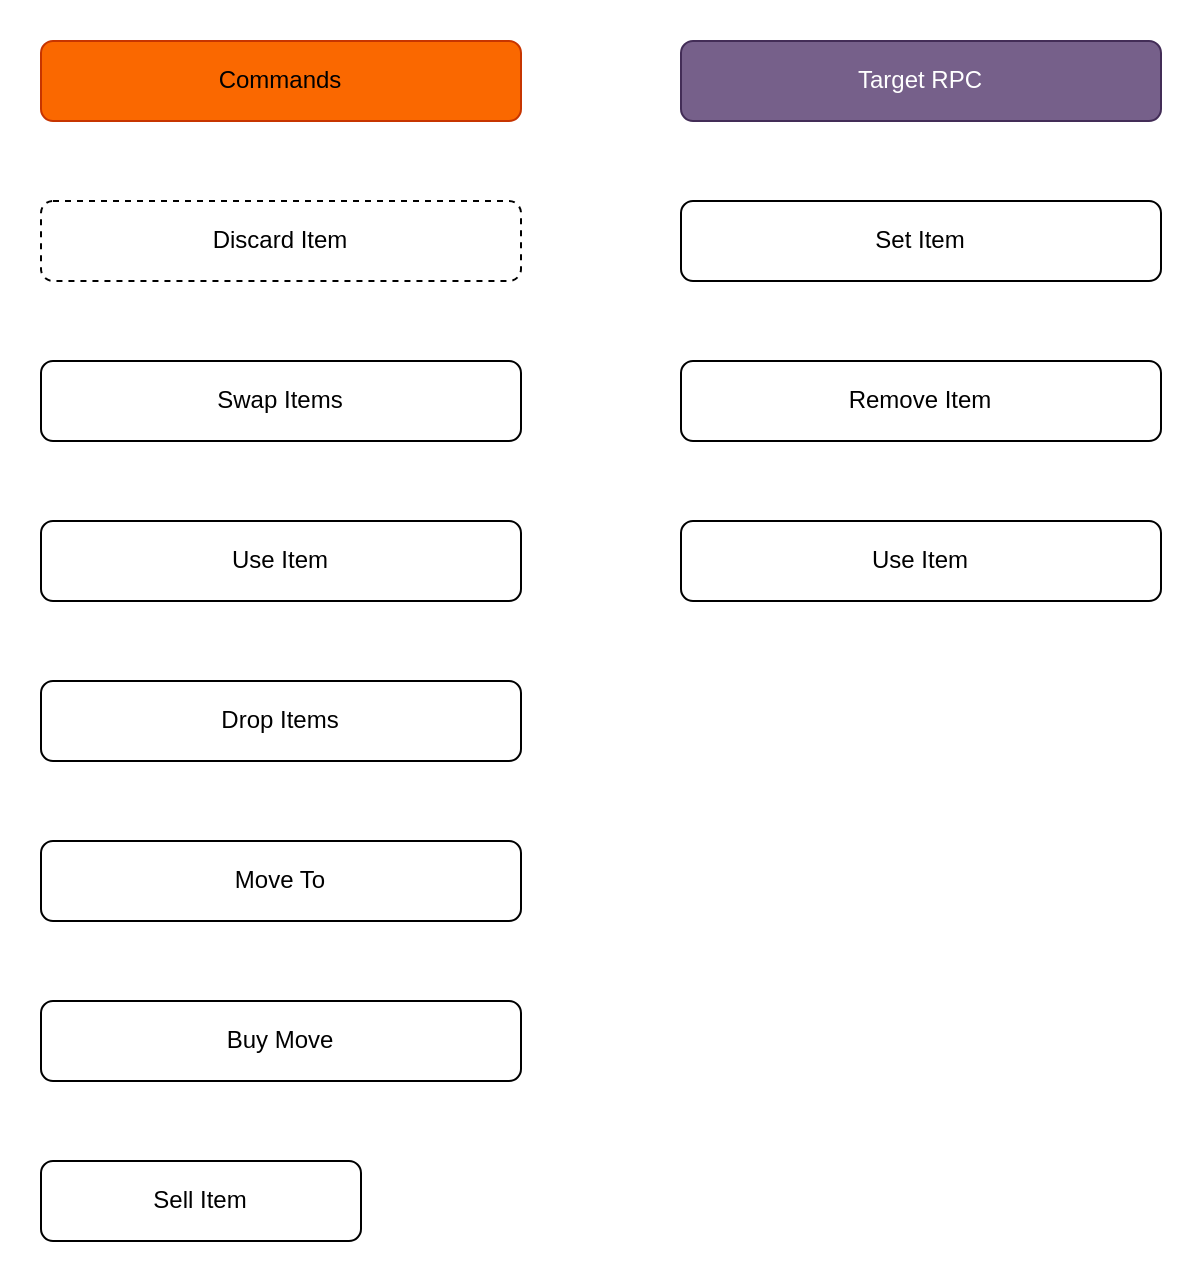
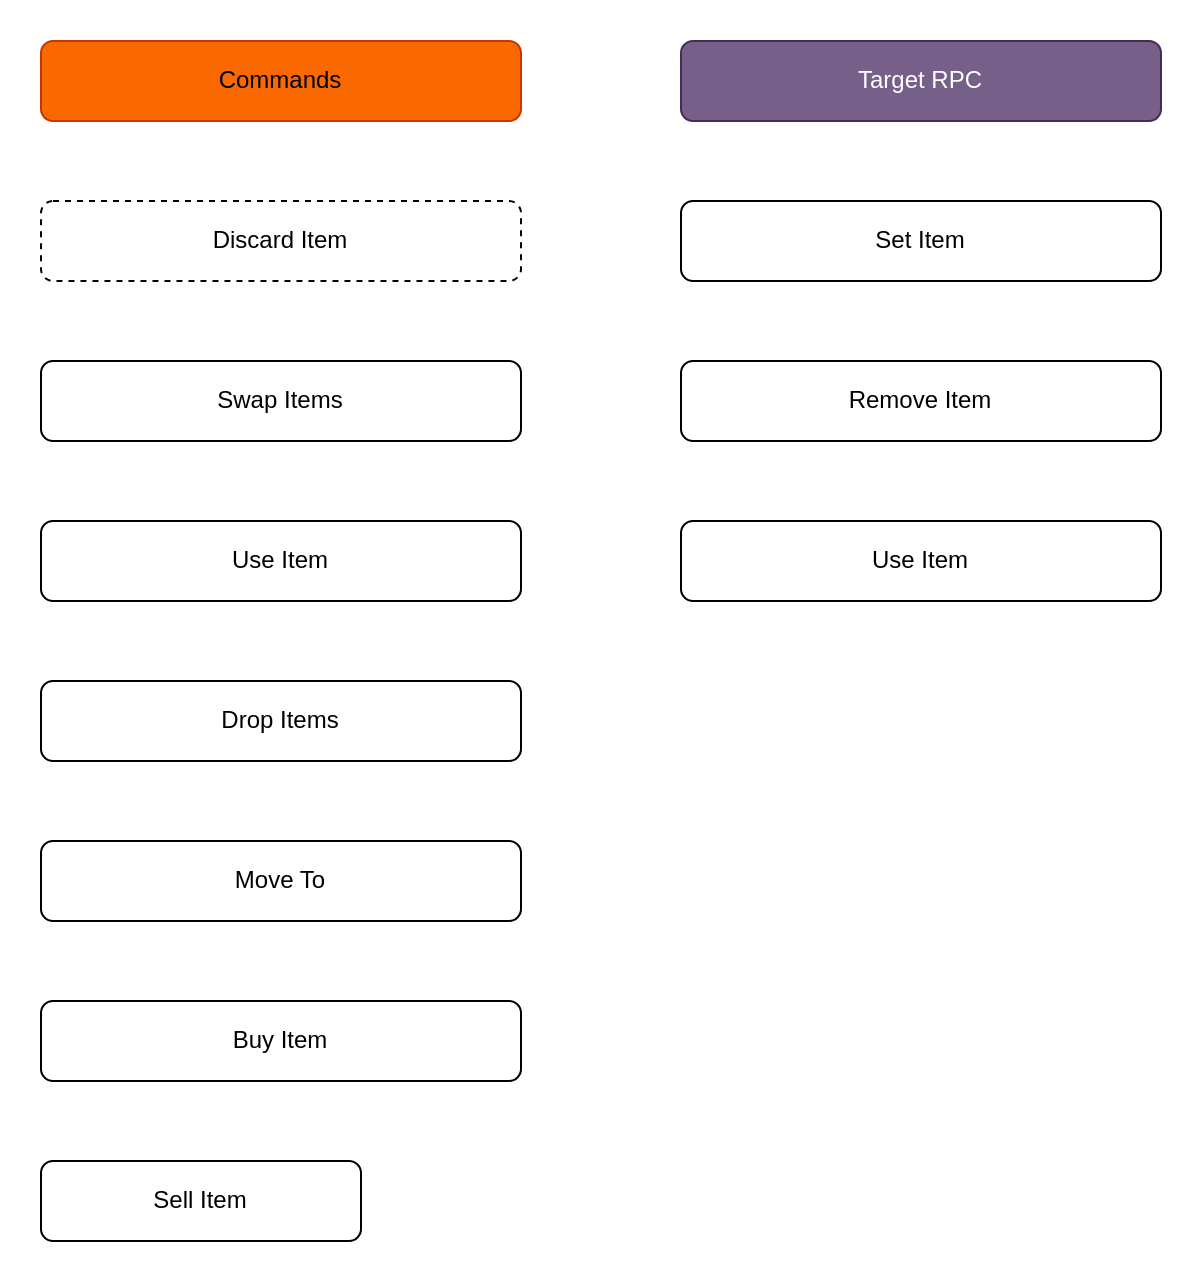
node "Buy Move": label "Buy Move" -> "Buy Item"
